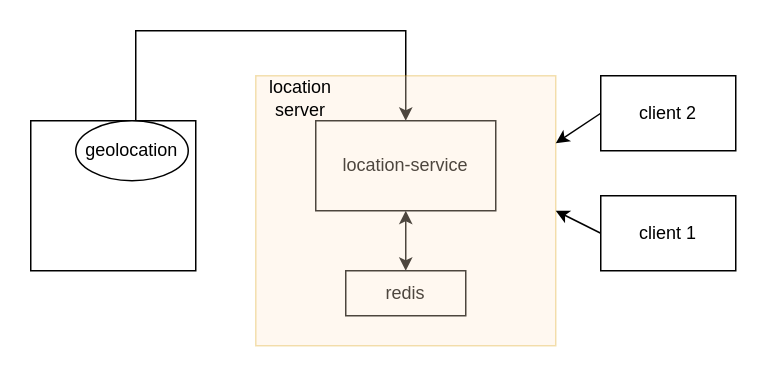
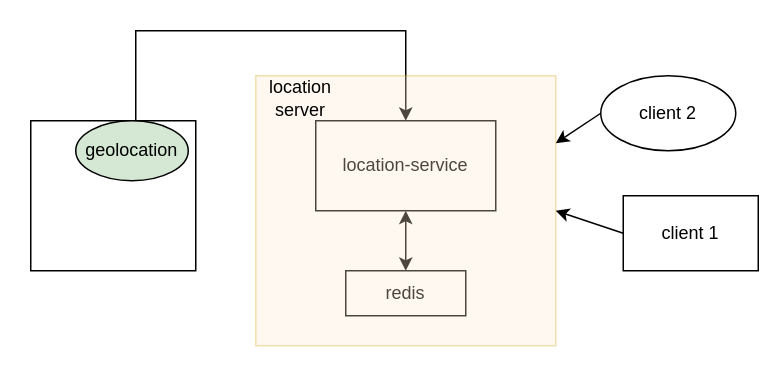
node "client 2": shape rectangle -> ellipse
node "geolocation": fillcolor #ffffff -> #d5e8d4
node "client 1": moved (668, 233) -> (691, 233)
